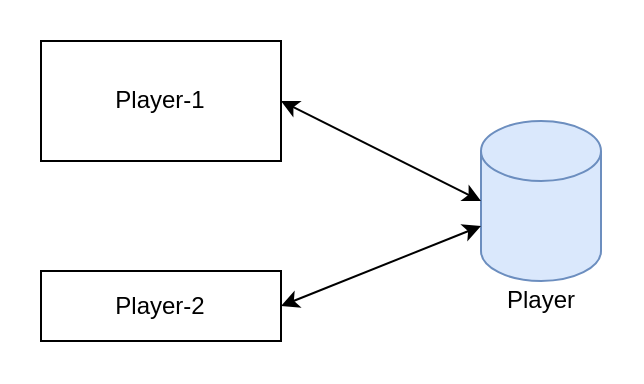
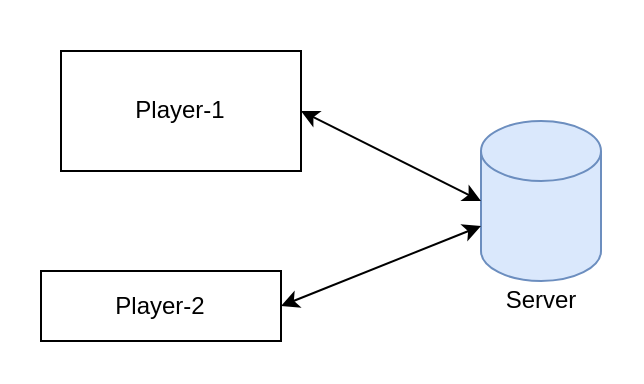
node "Player-1": moved (161, 101) -> (181, 111)
node "Player": label "Player" -> "Server"
